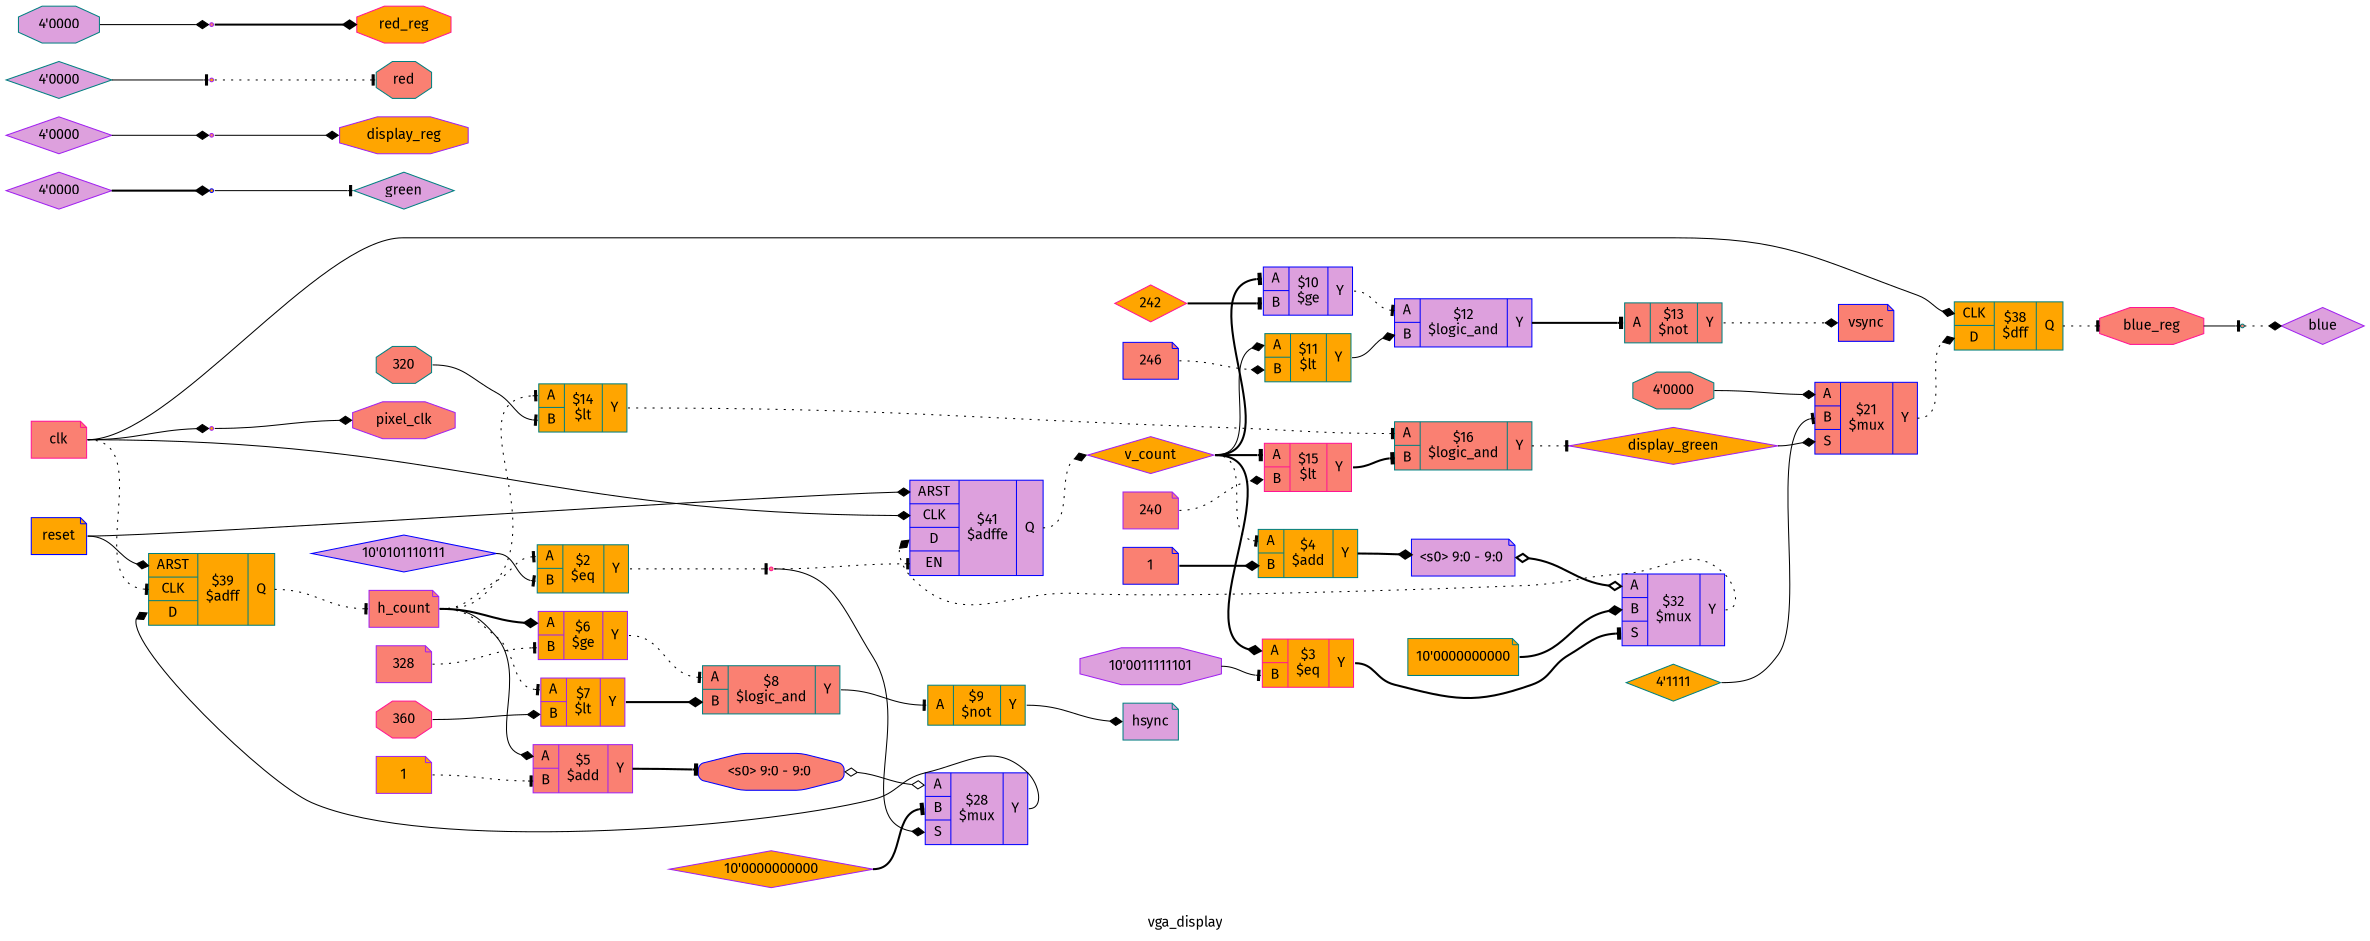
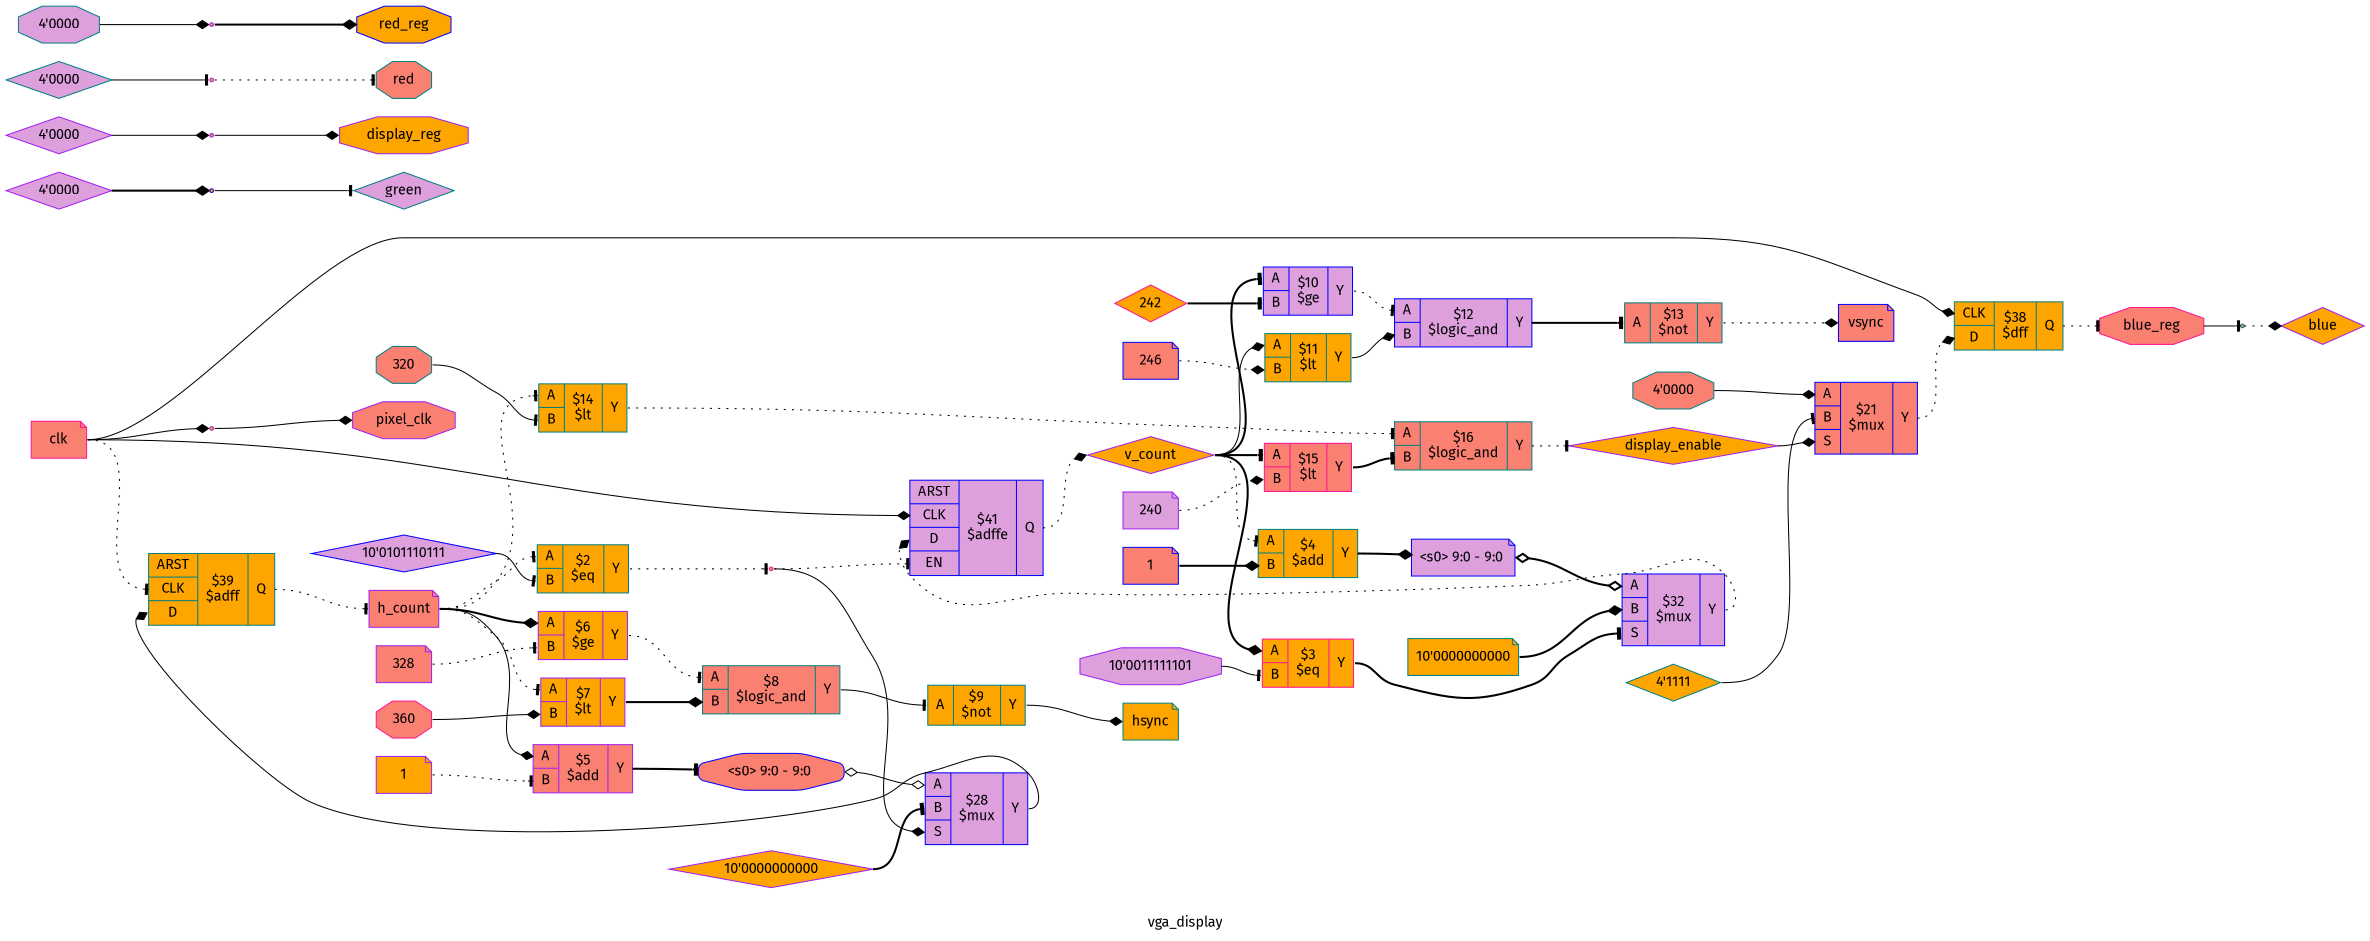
node "red_reg": color deeppink -> blue
node "blue": fillcolor plum -> orange
node "display_green": label "display_green" -> "display_enable"
node "240": fillcolor salmon -> plum
node "reset": removed
node "hsync": fillcolor plum -> orange
